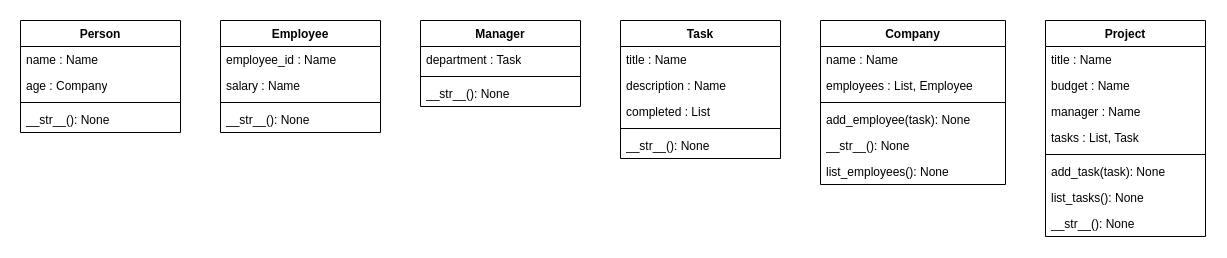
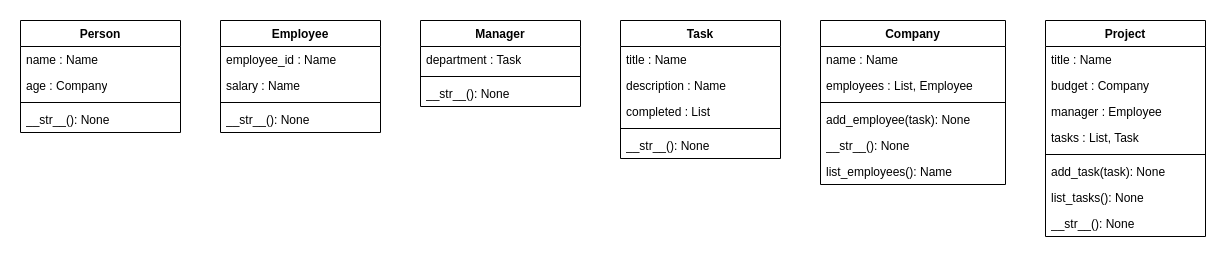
node "budget : Name": label "budget : Name" -> "budget : Company"
node "manager : Name": label "manager : Name" -> "manager : Employee"
node "list_employees(): None": label "list_employees(): None" -> "list_employees(): Name"
